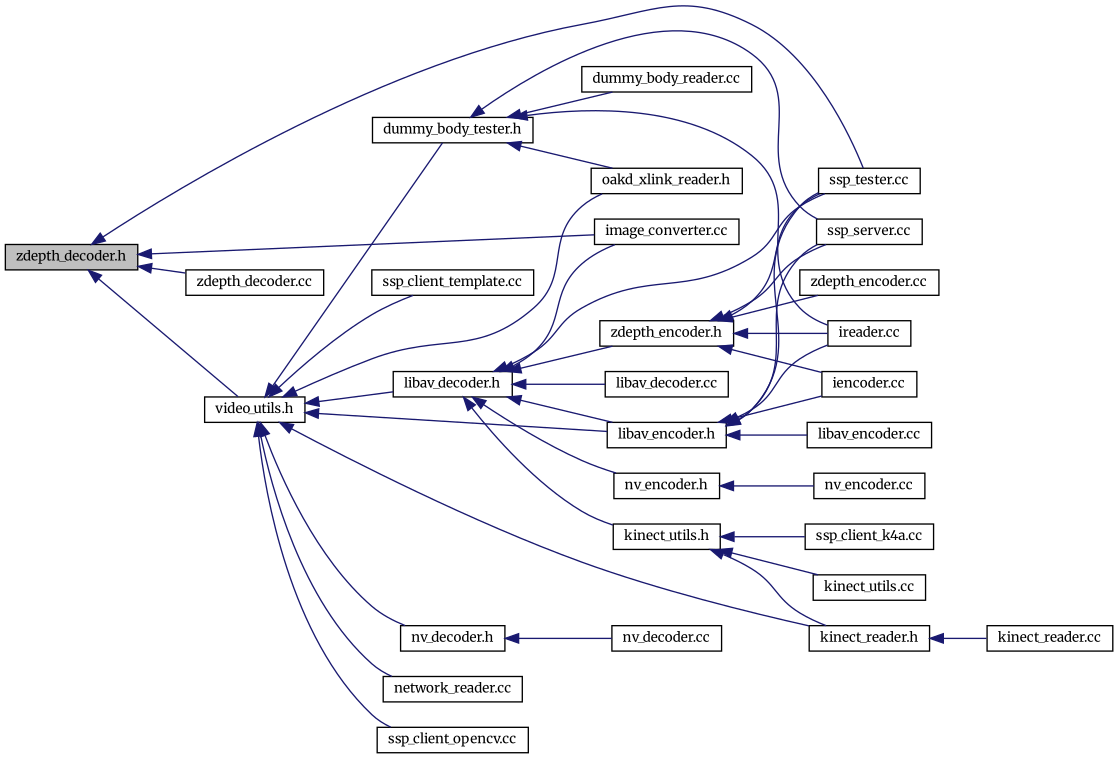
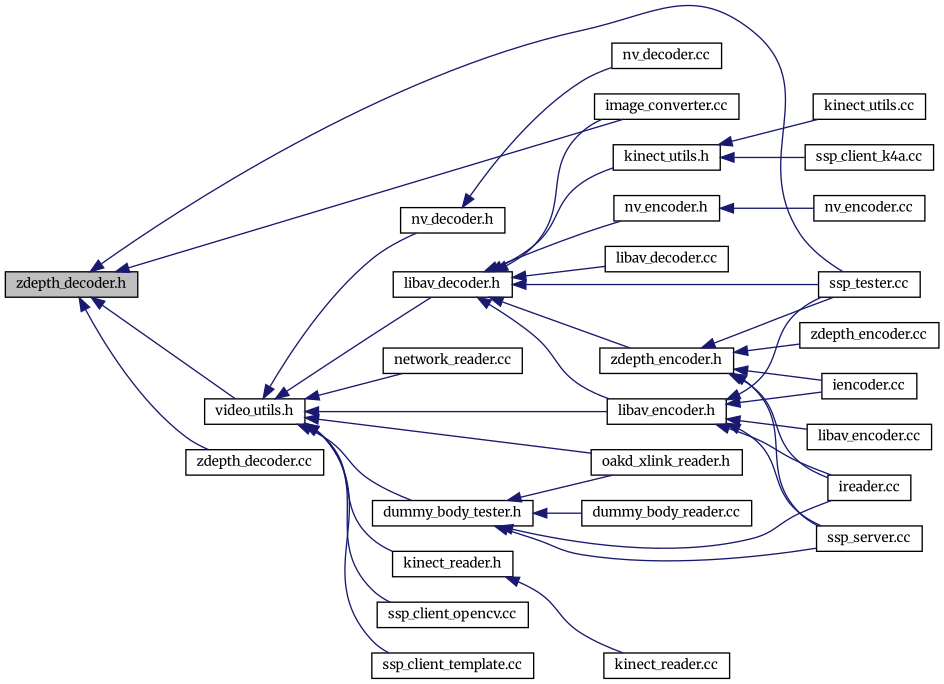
edge "kinect_reader.h" -> "kinect_utils.h": removed
